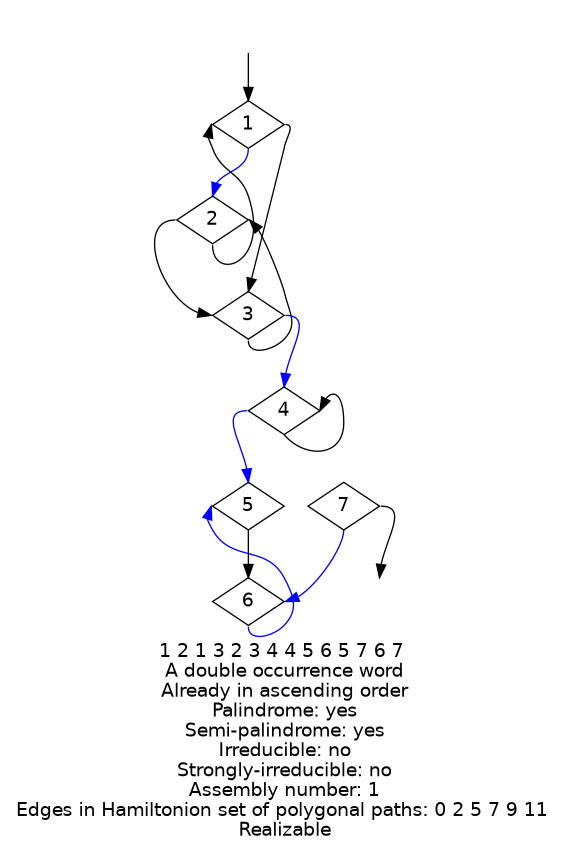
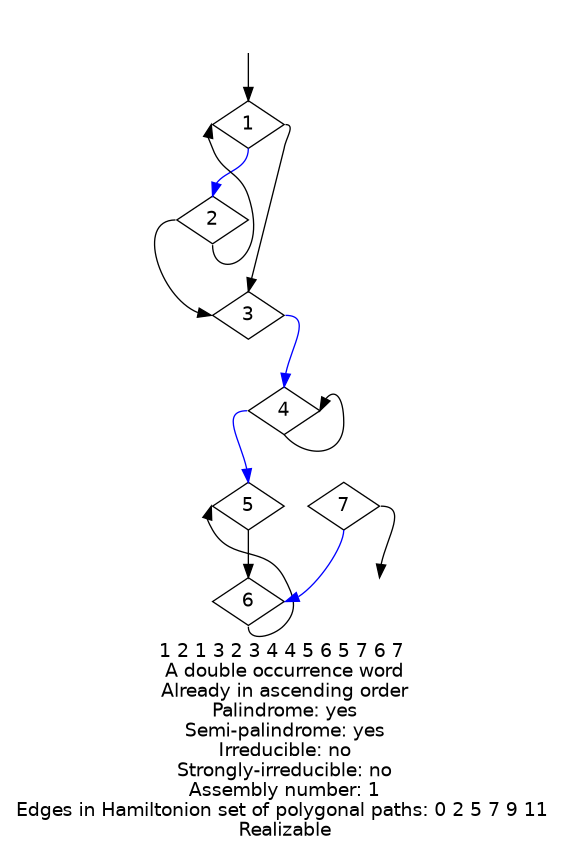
edge "3" -> "2": removed
edge "6" -> "5": color blue -> black
